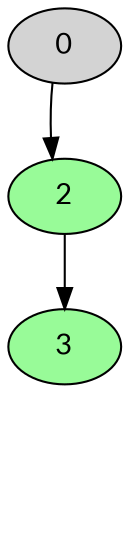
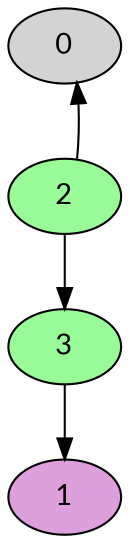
edge "0" -> "2": reversed
node "1": added
